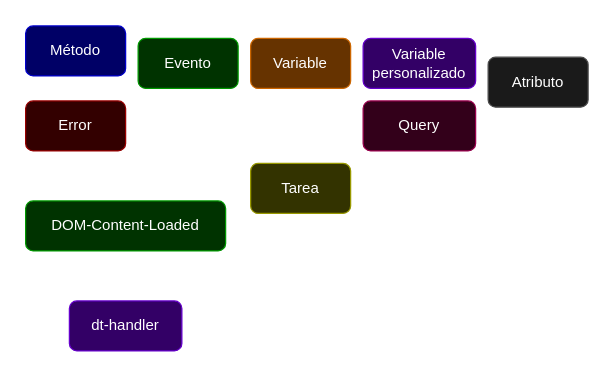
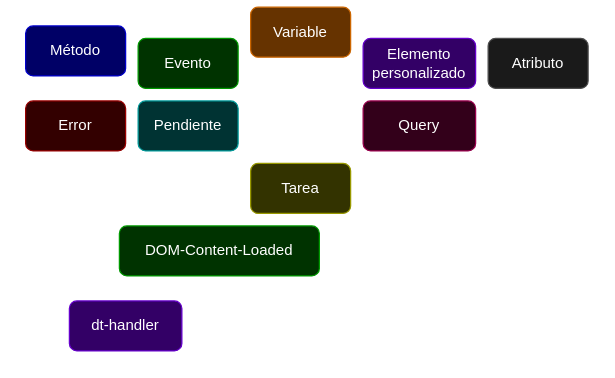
node "Variable": moved (301, 63) -> (301, 32)
node "Variable personalizado": label "Variable personalizado" -> "Elemento personalizado"
node "Atributo": moved (538, 82) -> (538, 63)
node "Pendiente": added
node "DOM-Content-Loaded": moved (126, 226) -> (219, 251)
